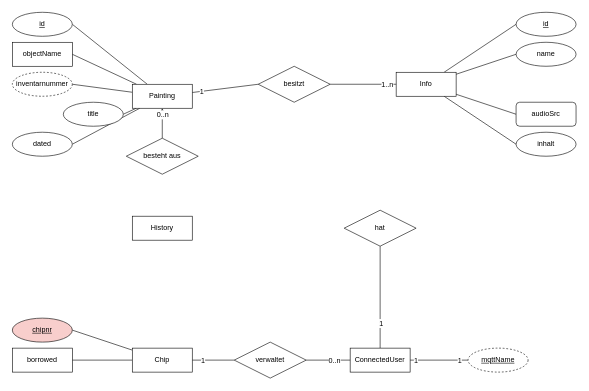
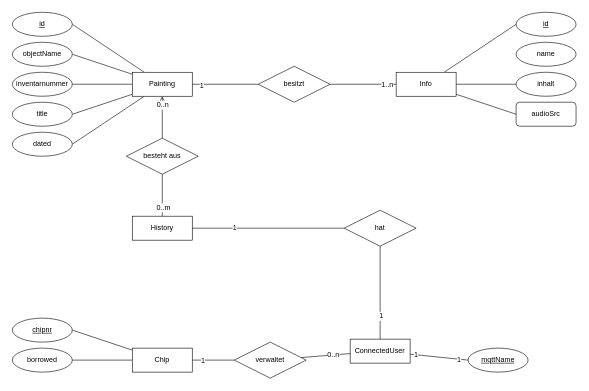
node "objectName": shape rectangle -> ellipse
edge "name" -- "Info": removed
node "inventarnummer": style dashed -> solid
node "Painting": moved (162, 96) -> (162, 84)
node "title": moved (93, 114) -> (42, 114)
node "inhalt": moved (546, 144) -> (546, 84)
edge "besteht aus" -- "History": added, label "0..m"
edge "History" -- "hat": added, label "1"
node "chipnr": fillcolor #f8cecc -> #ffffff
node "borrowed": shape rectangle -> ellipse
node "ConnectedUser": moved (380, 360) -> (380, 351)
node "mqttName": style dashed -> solid
